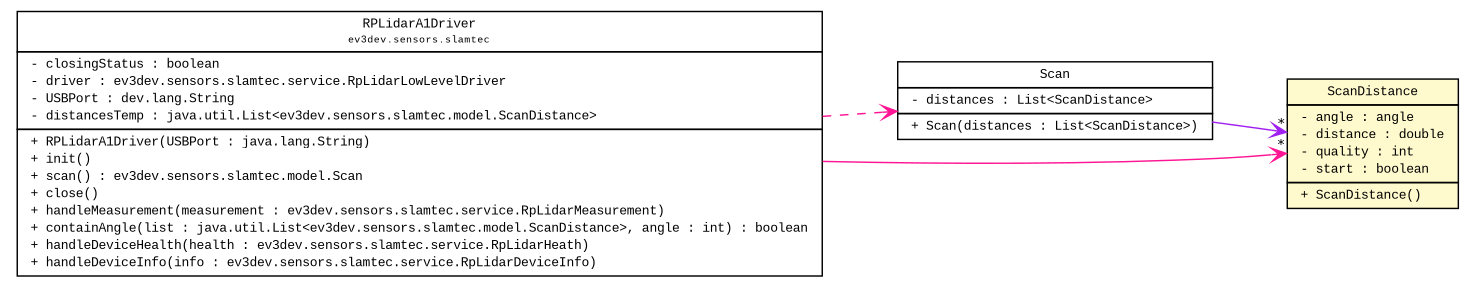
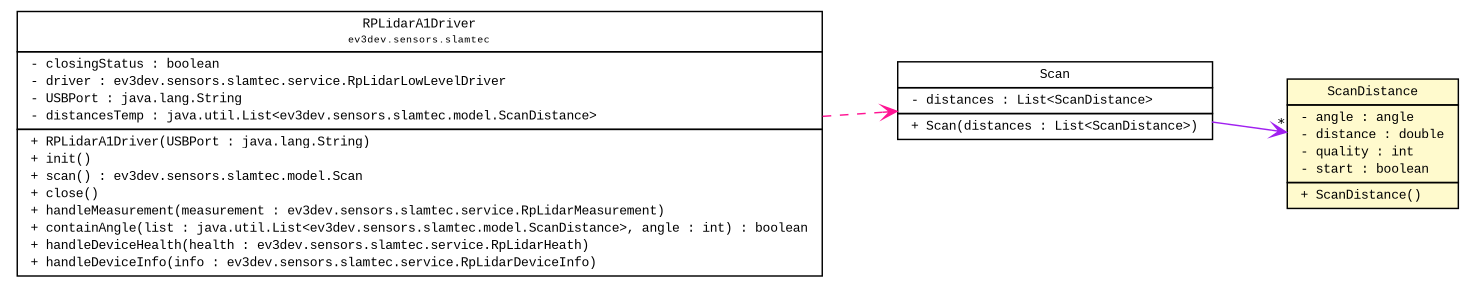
node "RPLidarA1Driver": text "- USBPort : dev.lang.String" -> "- USBPort : java.lang.String"
edge "RPLidarA1Driver" -> "ScanDistance": removed
